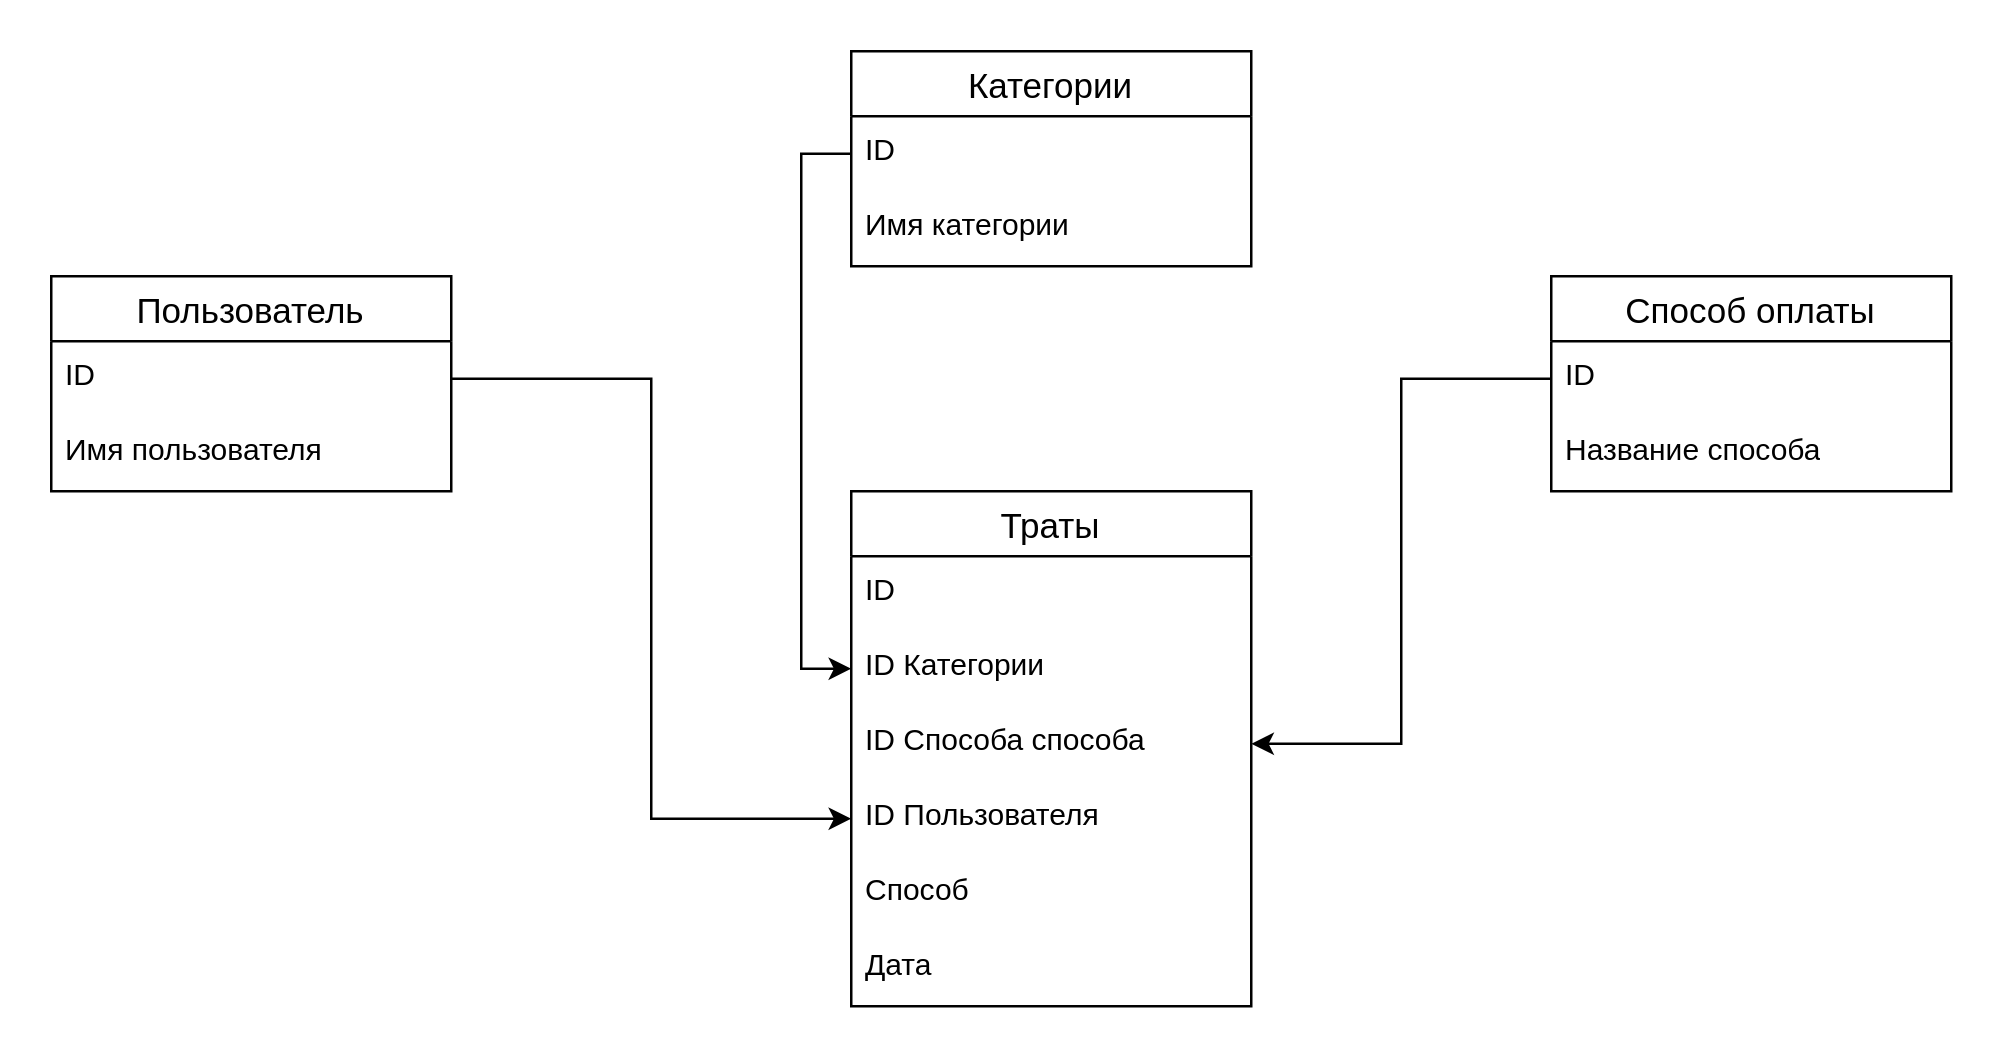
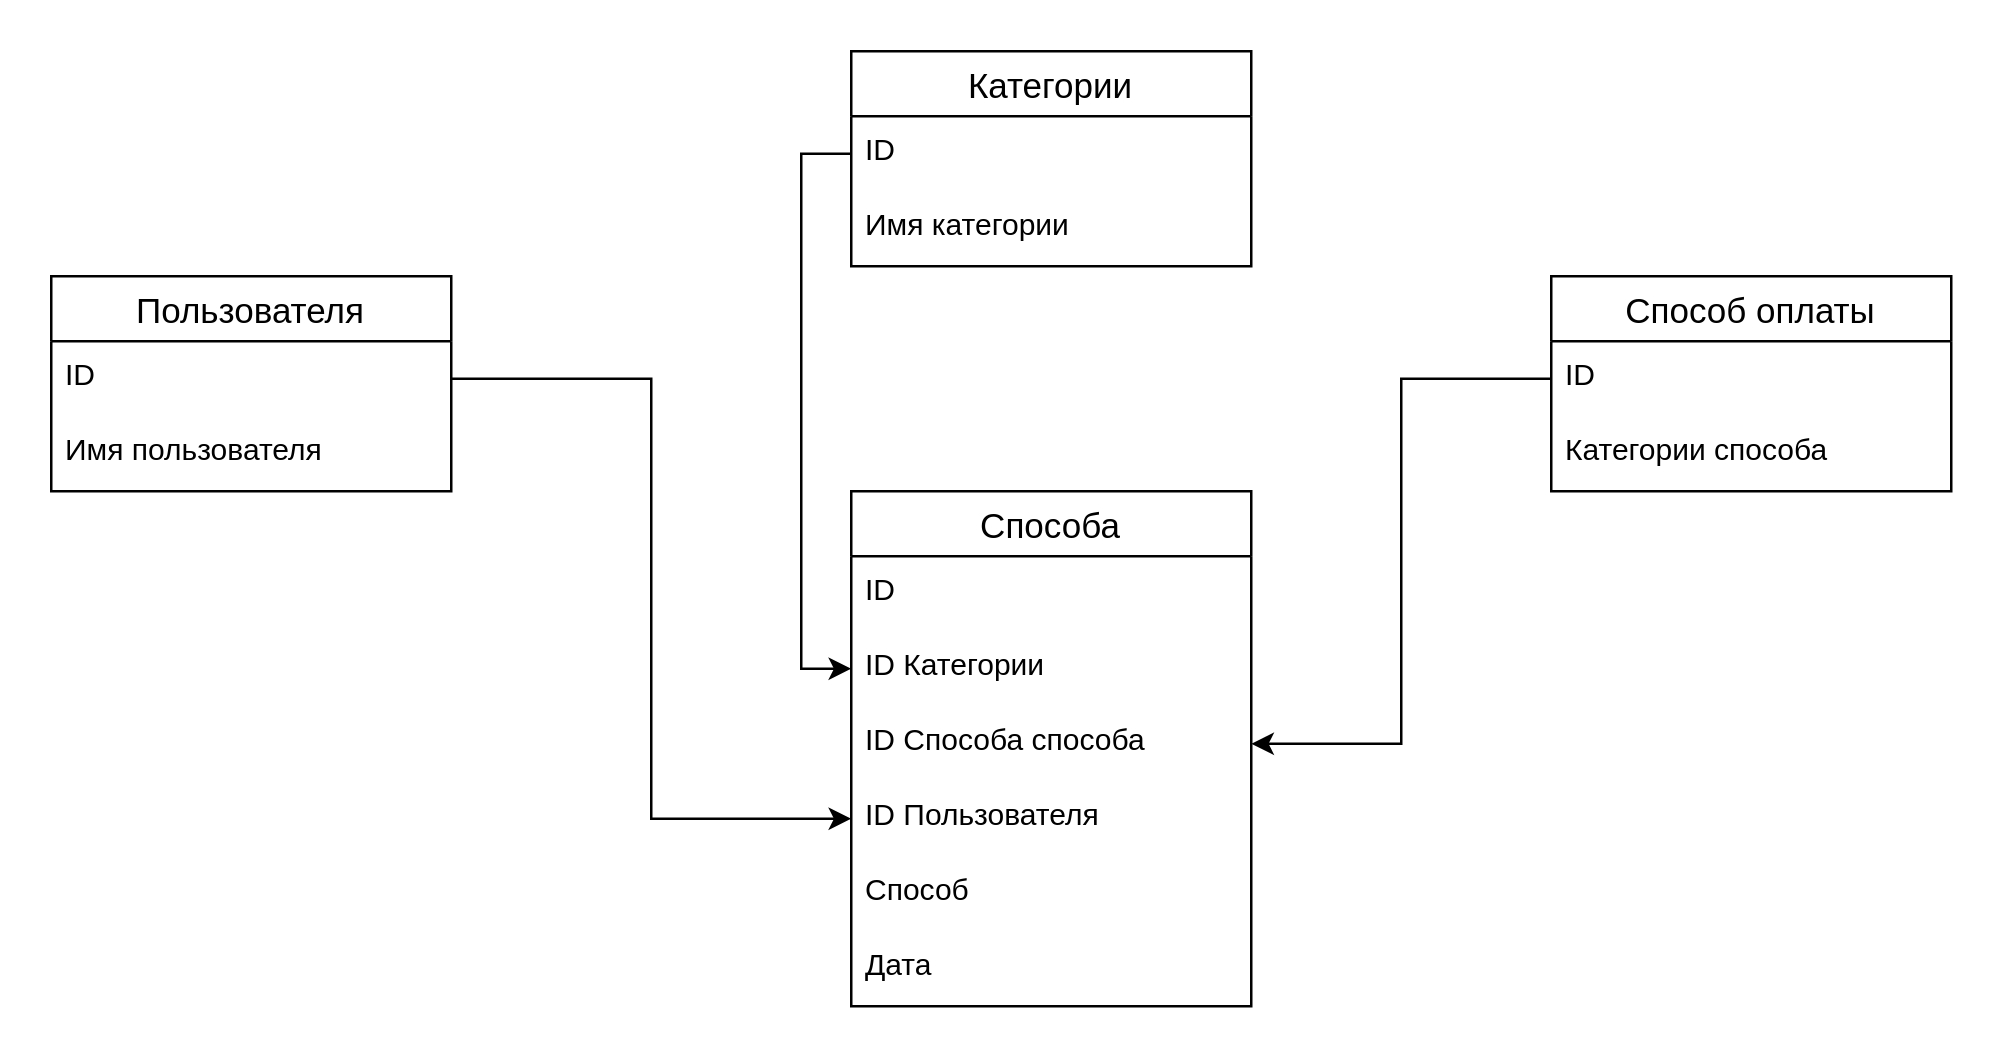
node "Пользователь": label "Пользователь" -> "Пользователя"
node "Название способа": label "Название способа" -> "Категории способа"
node "Траты": label "Траты" -> "Способа"
